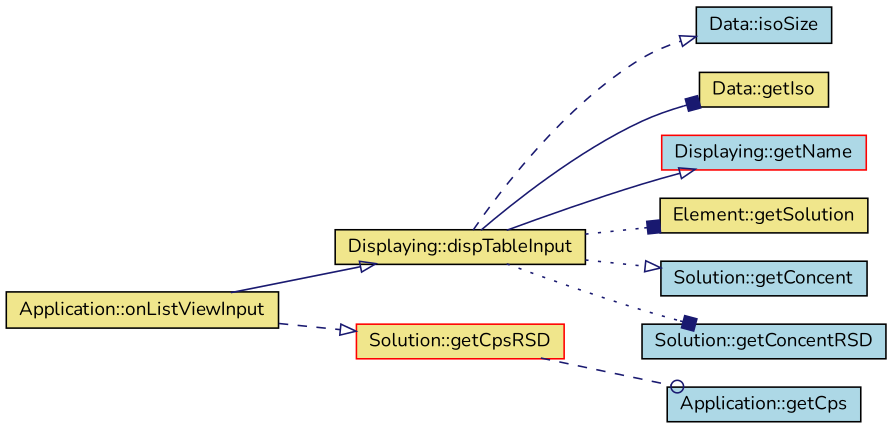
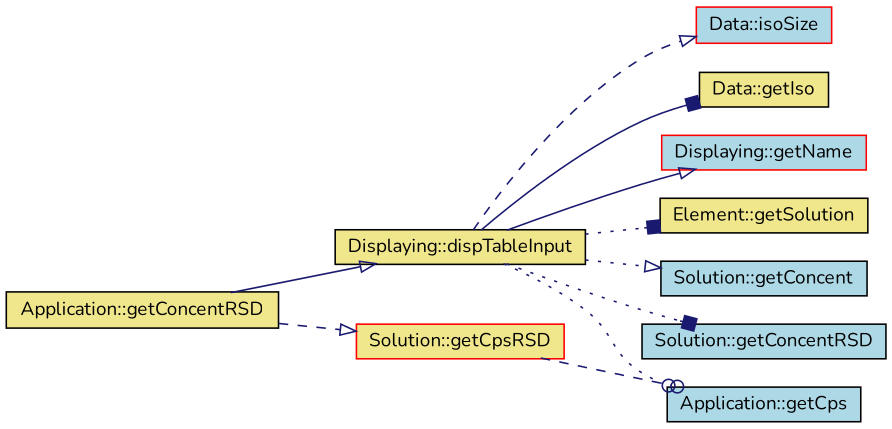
node "Data::isoSize": color black -> red
node "Application::onListViewInput": label "Application::onListViewInput" -> "Application::getConcentRSD"
edge "Displaying::dispTableInput" -> "Application::getCps": added
